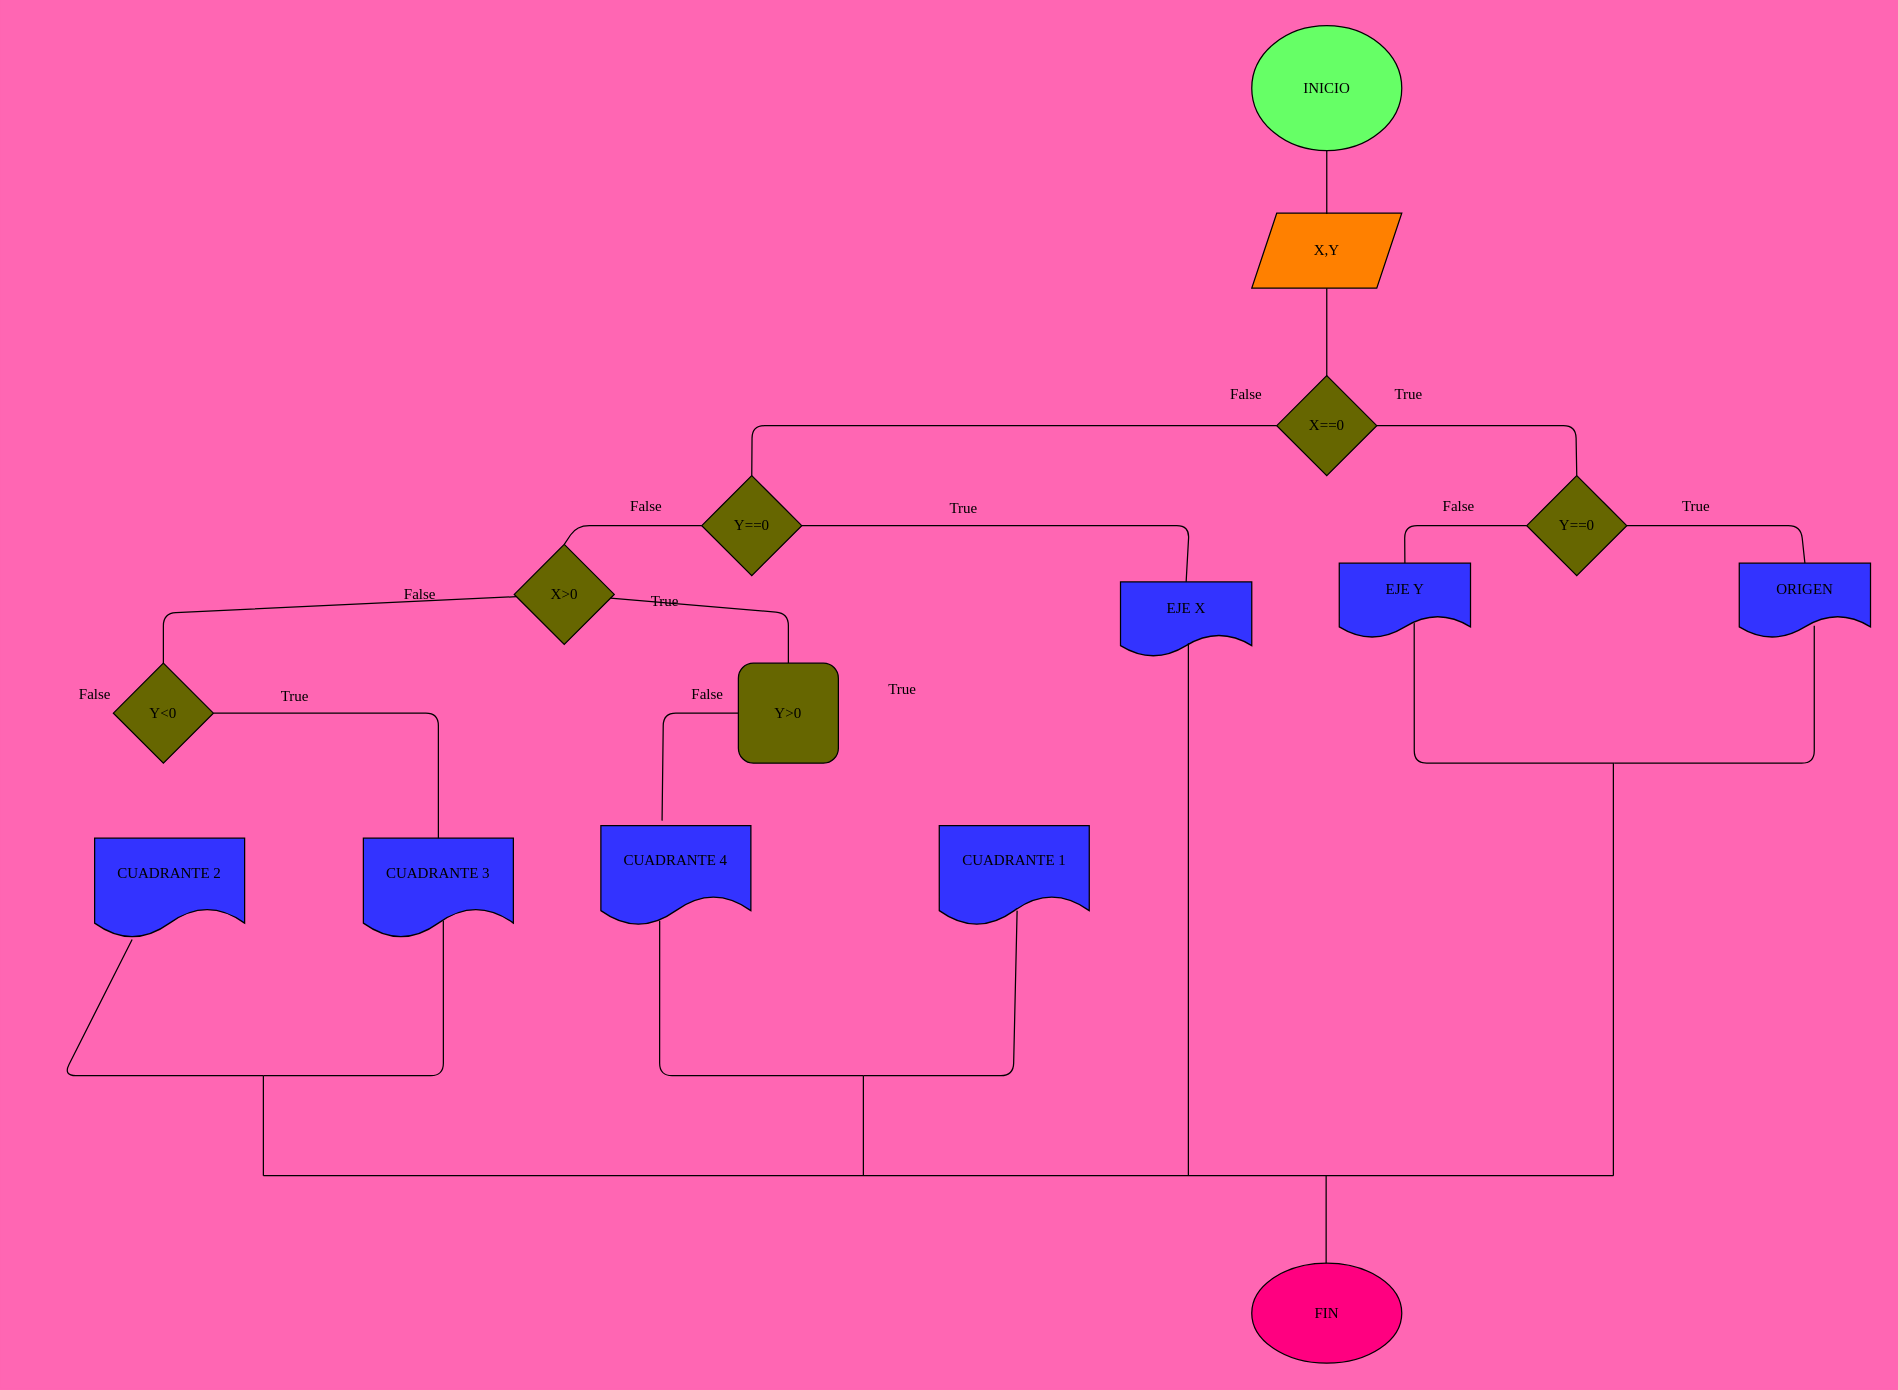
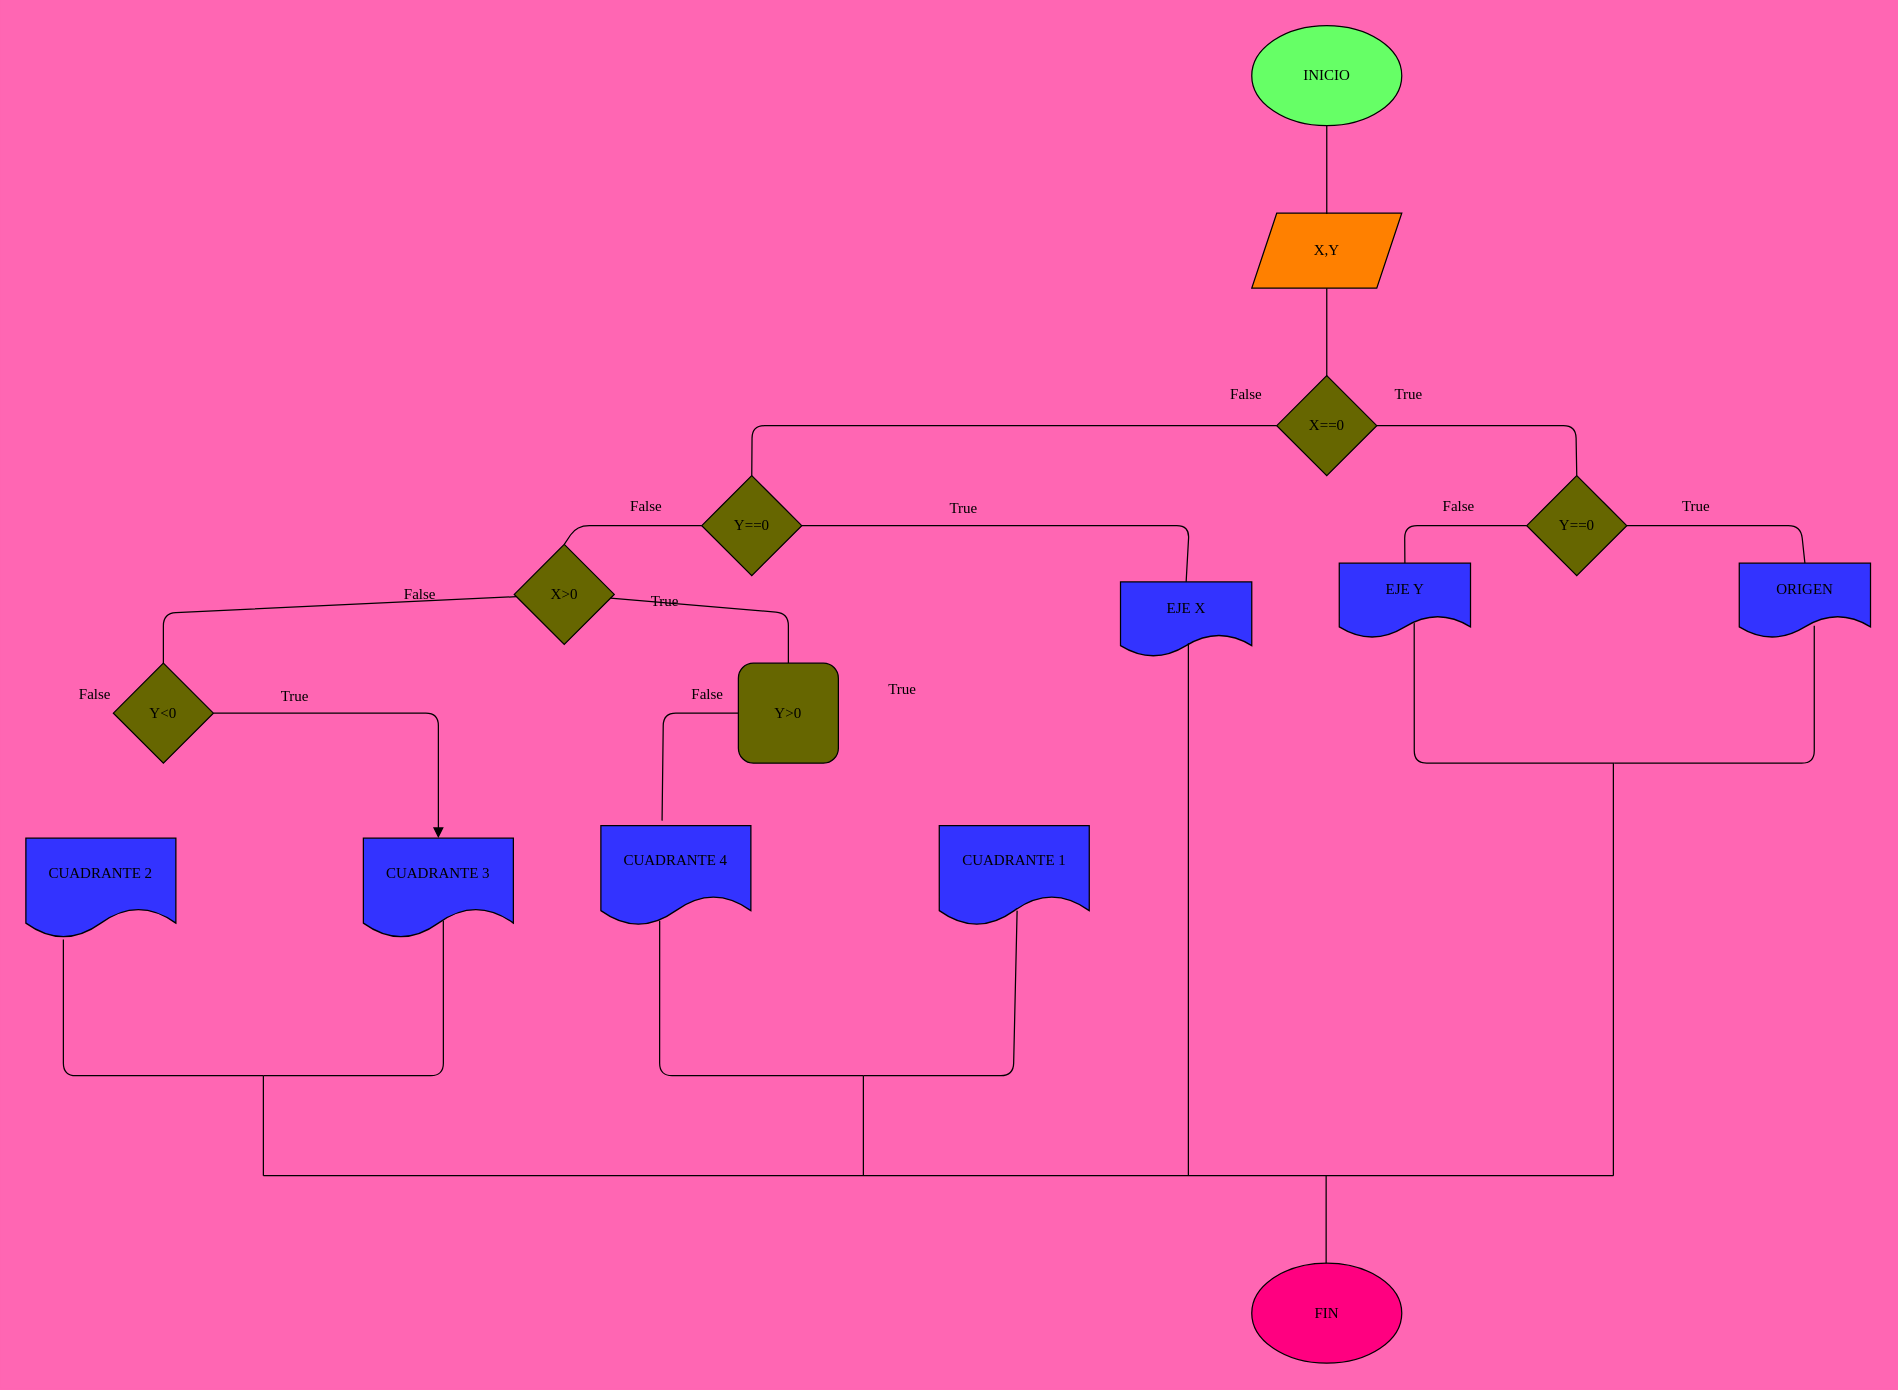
node "INICIO": size 150x125 -> 150x100
edge "Y<0" -- "CUADRANTE 3": arrowhead none -> block
node "CUADRANTE 2": moved (169, 888) -> (101, 888)
